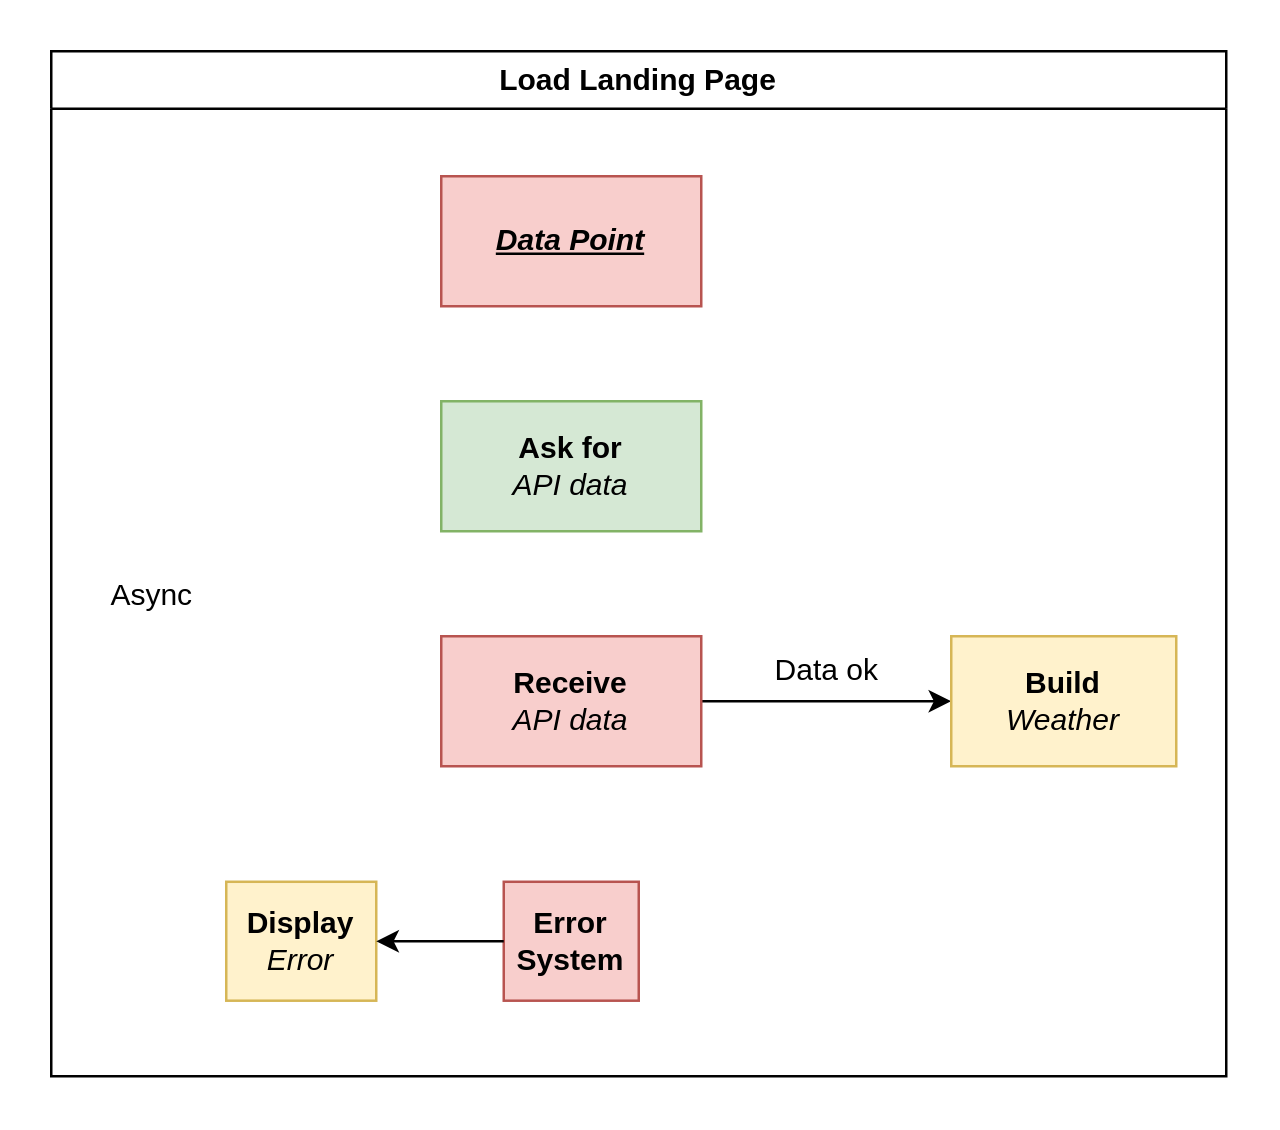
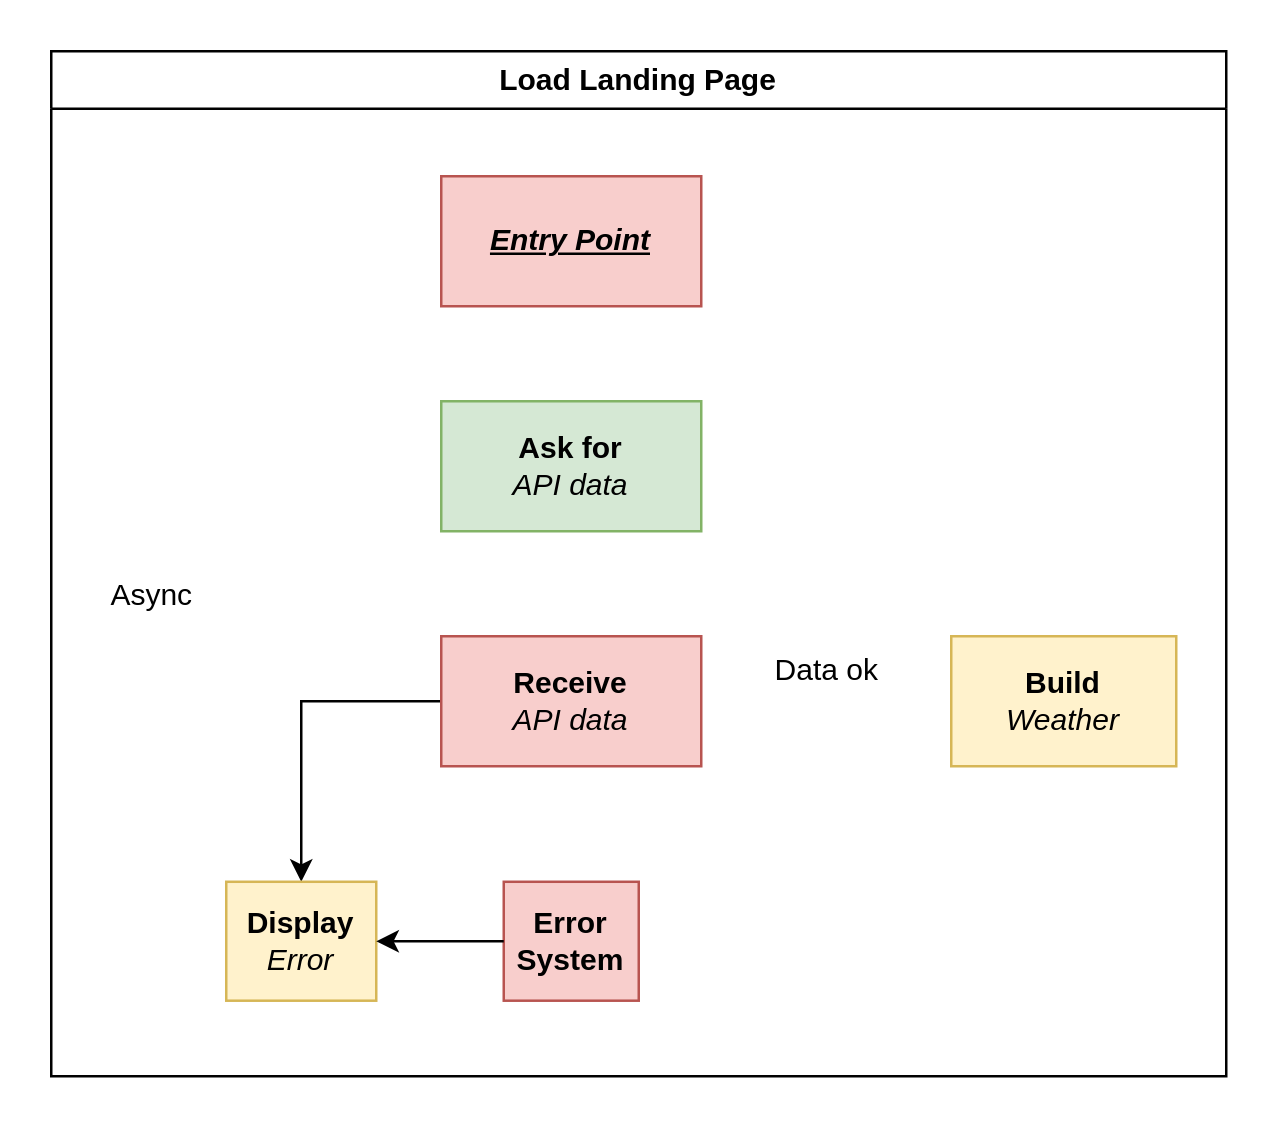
node "Data Point": label "Data Point" -> "Entry Point"
edge "Receive API data" -> "Build Weather": now "Receive API data" -> "Display Error"
